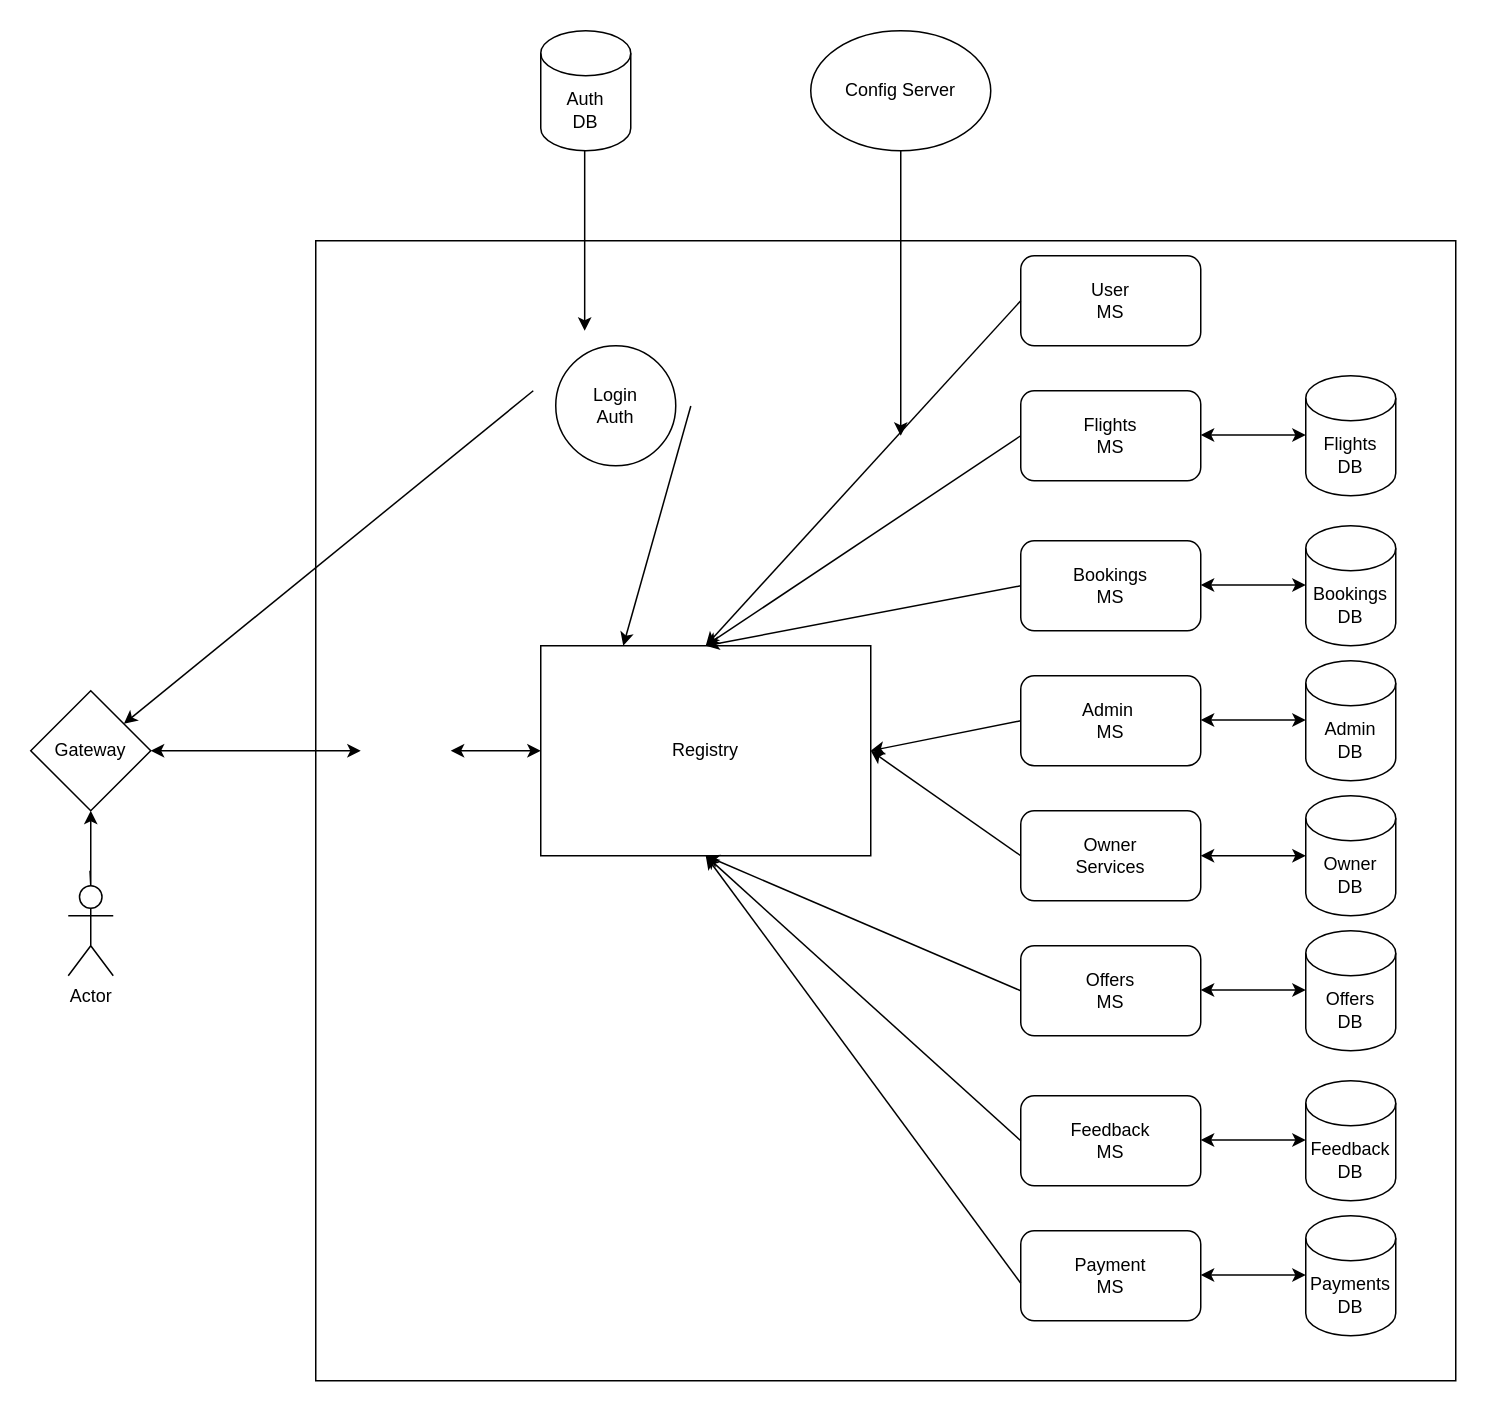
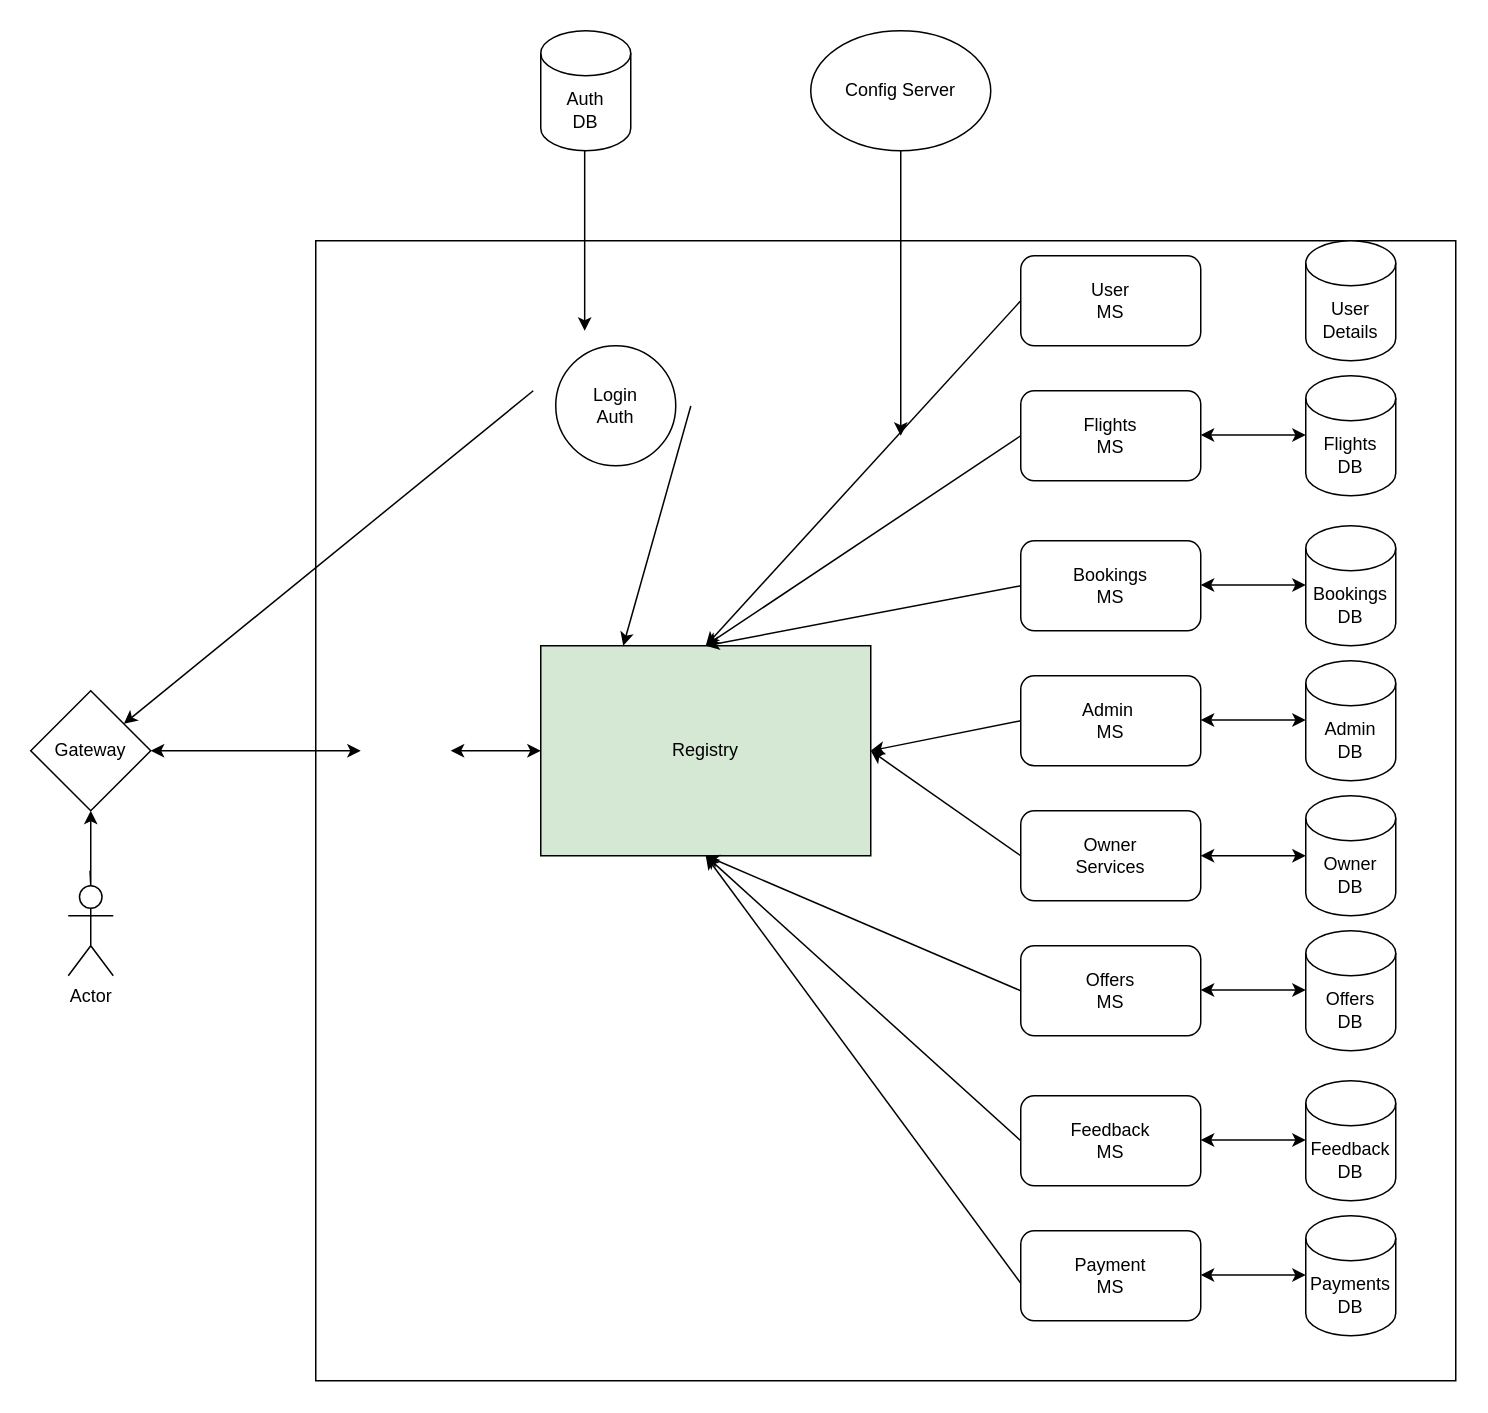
node "User Details": added
node "Registry": fillcolor #ffffff -> #d5e8d4
